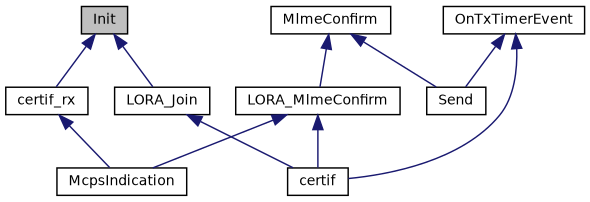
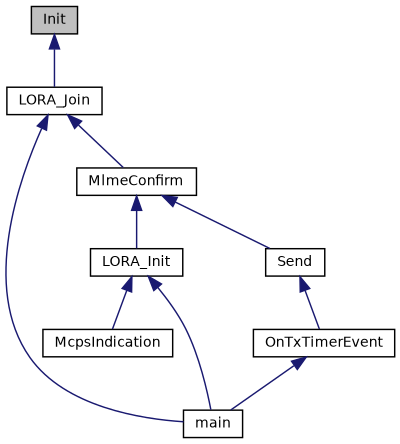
edge "Send" -> "OnTxTimerEvent": reversed
node "certif_rx": removed
node "LORA_MlmeConfirm": label "LORA_MlmeConfirm" -> "LORA_Init"
edge "MlmeConfirm" -> "LORA_Join": added
node "certif": label "certif" -> "main"
